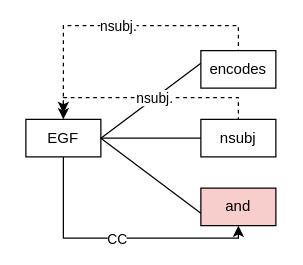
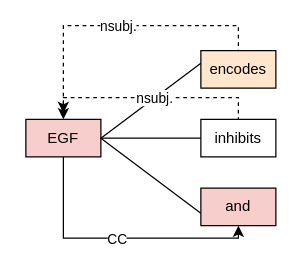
node "encodes": fillcolor #ffffff -> #ffe6cc
node "EGF": fillcolor #ffffff -> #f8cecc
node "nsubj": label "nsubj" -> "inhibits"
